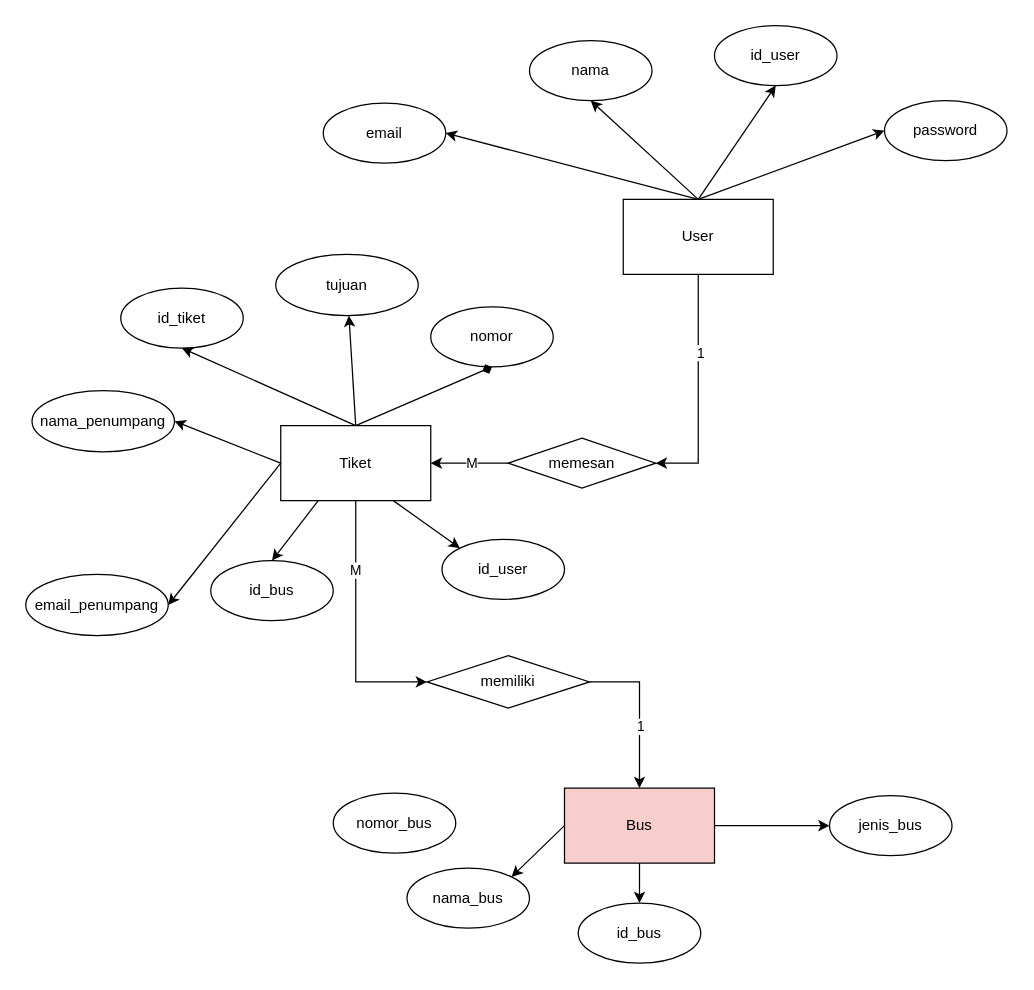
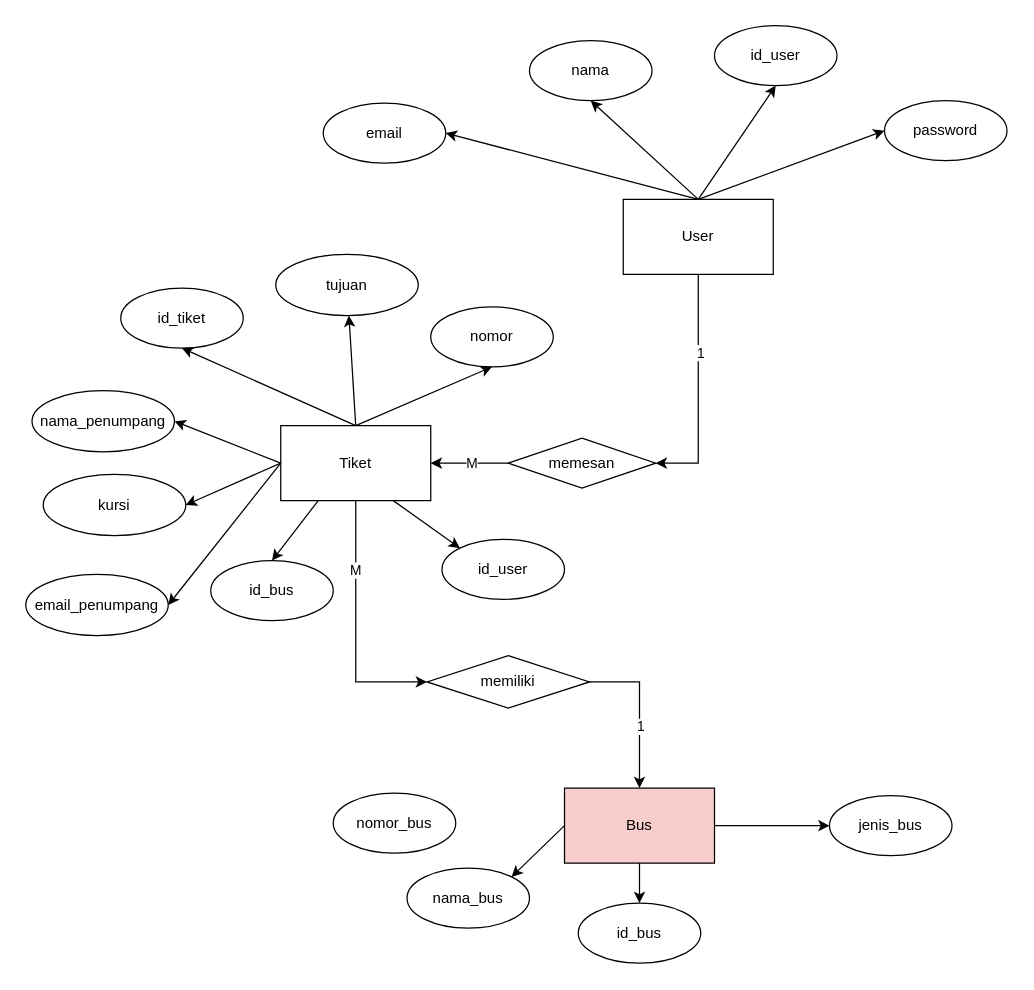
edge "Tiket" -> "nomor": arrowhead diamond -> classic
edge "Tiket" -> "kursi": added
node "kursi": added
